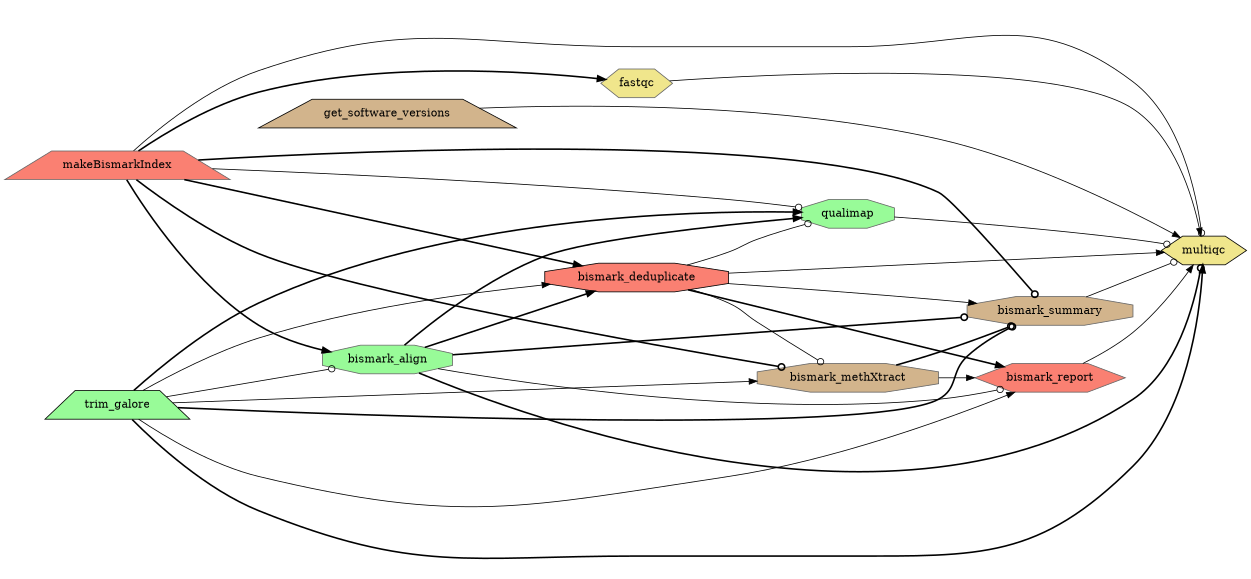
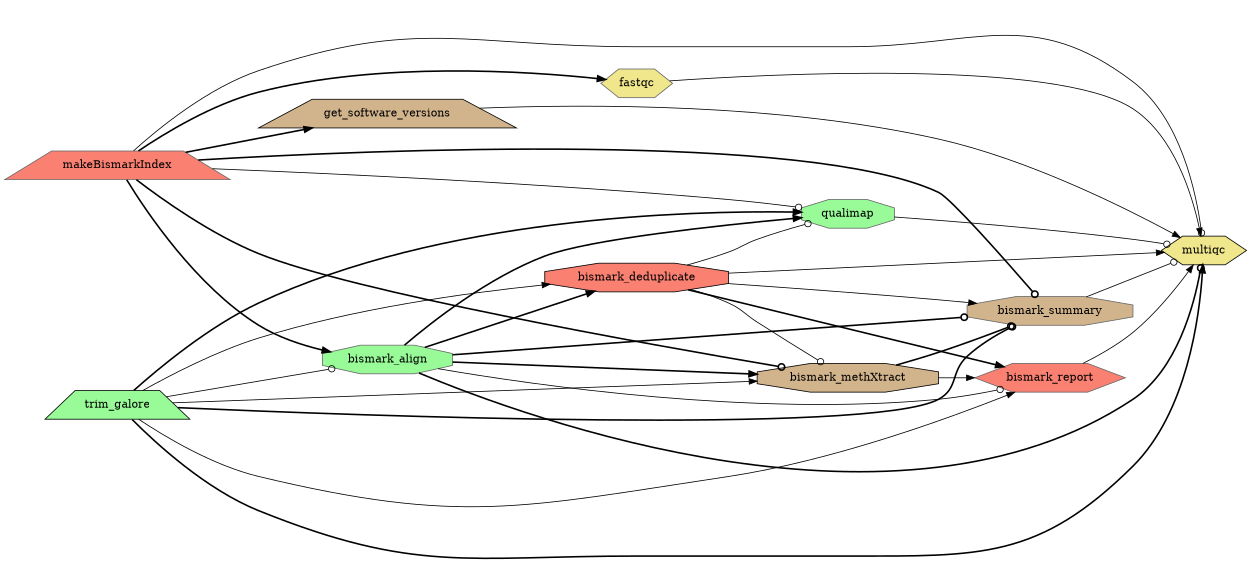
edge "makeBismarkIndex" -> "bismark_deduplicate": now "makeBismarkIndex" -> "get_software_versions"
edge "bismark_align" -> "bismark_methXtract": added
node "bismark_methXtract": color gray40 -> black
